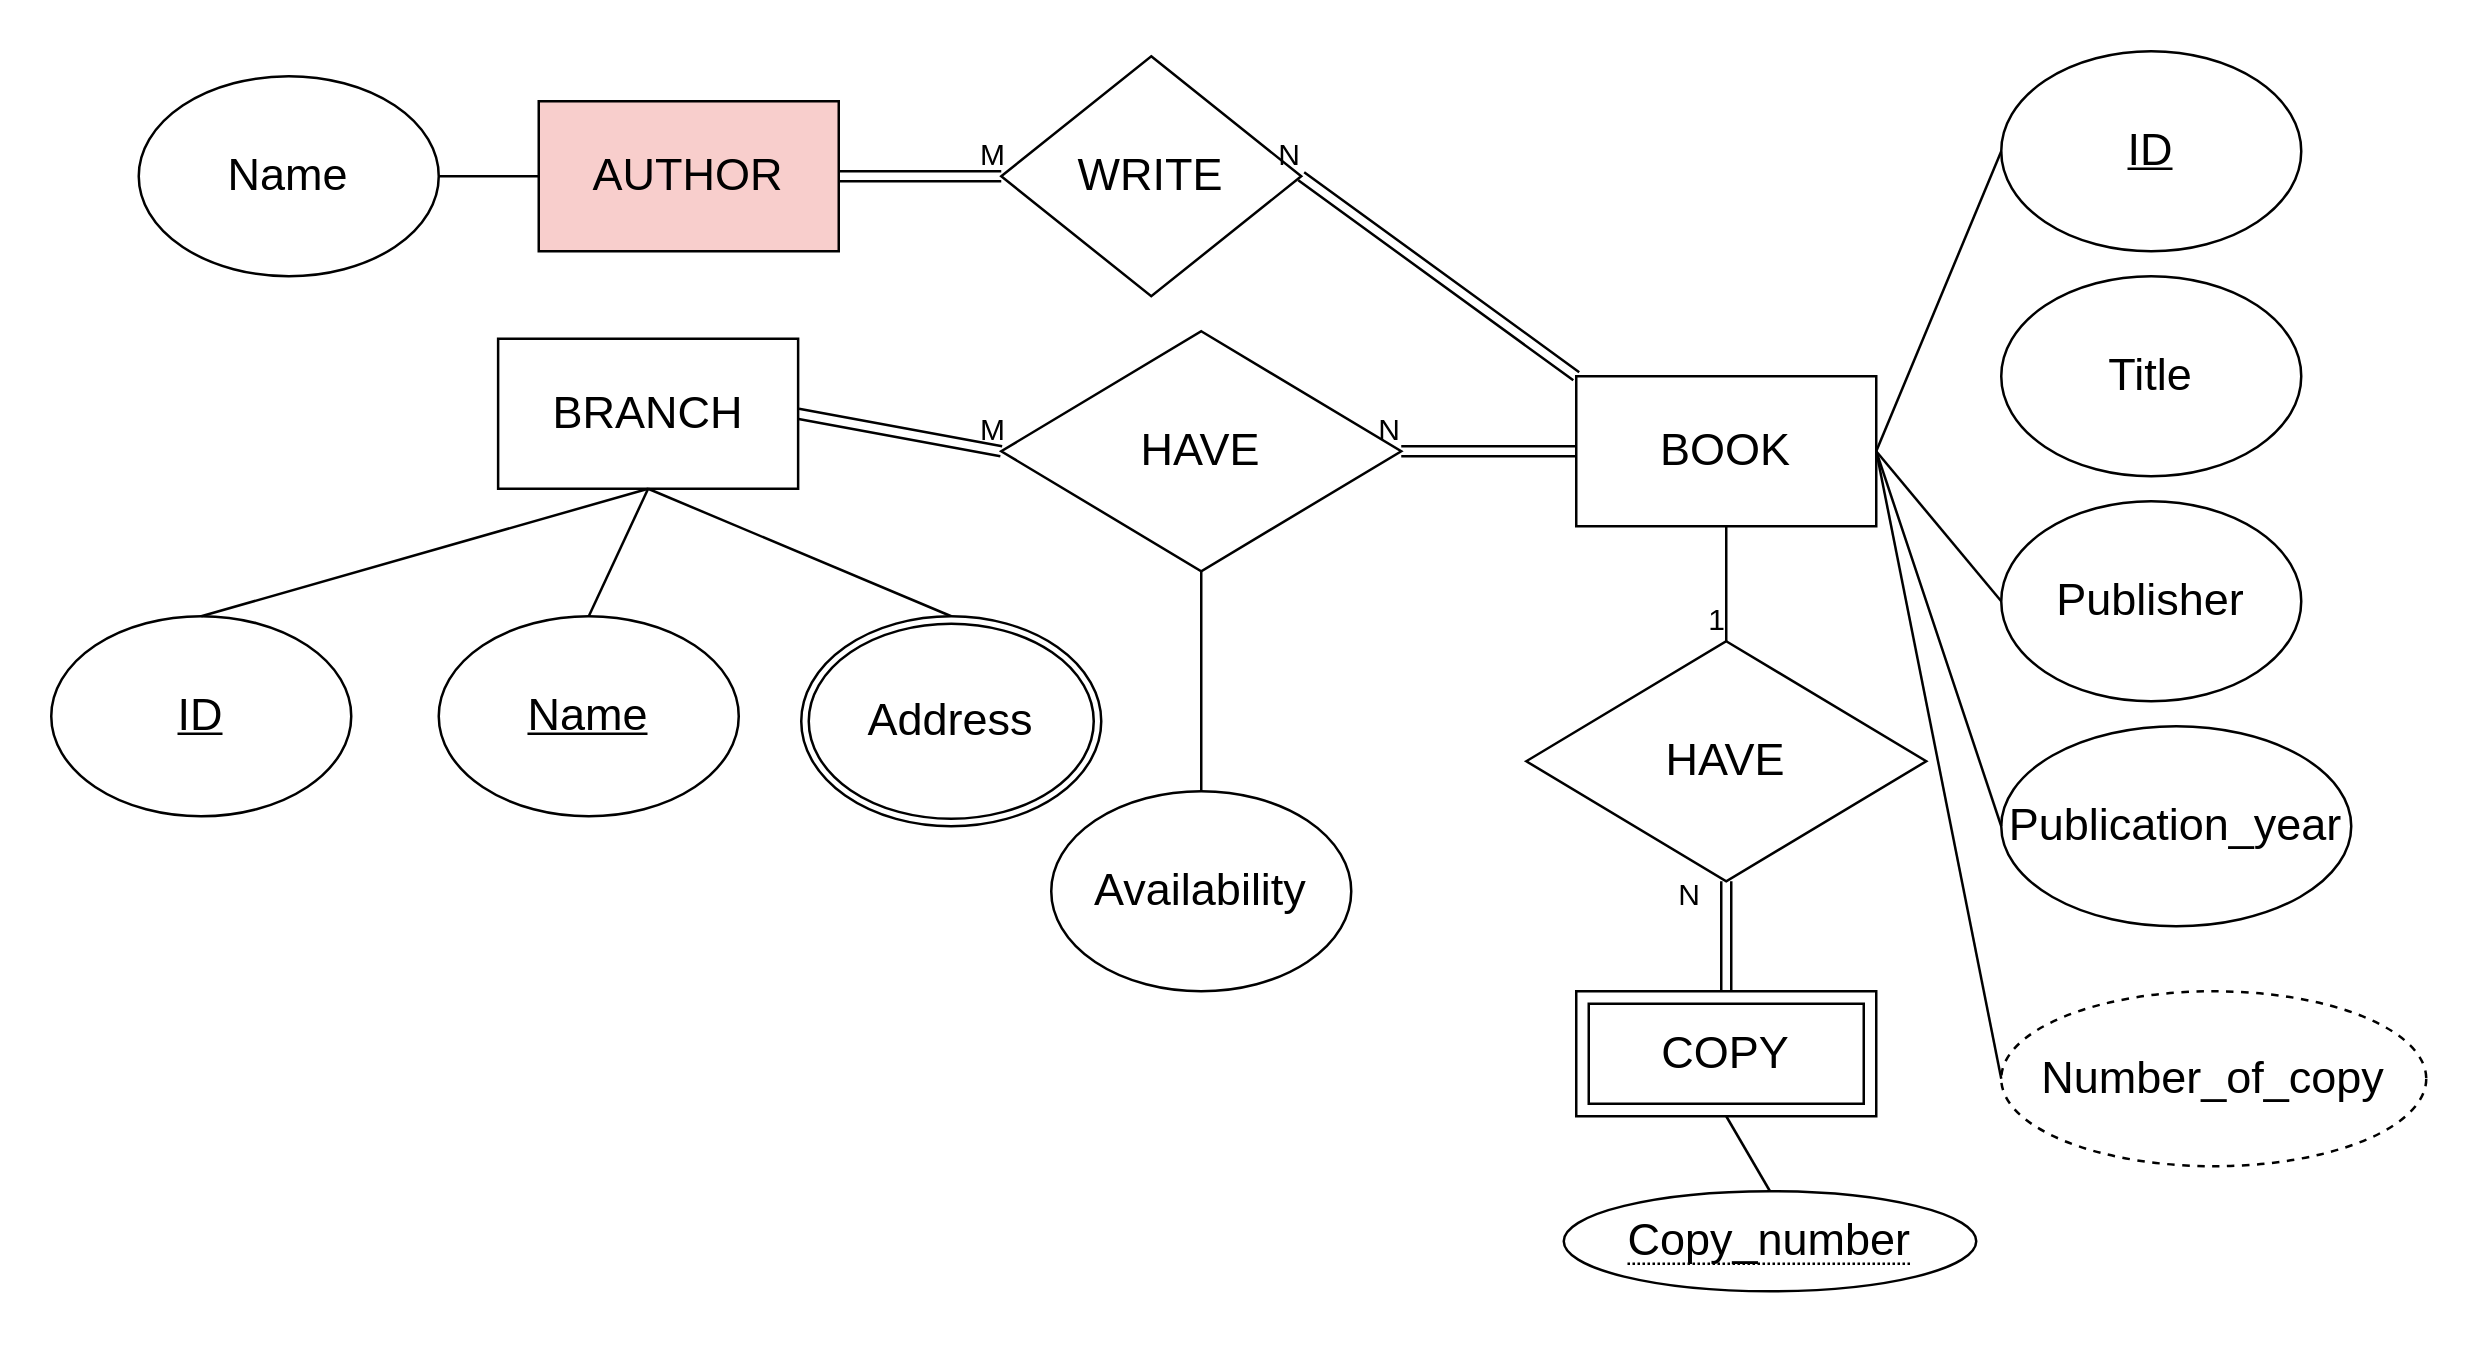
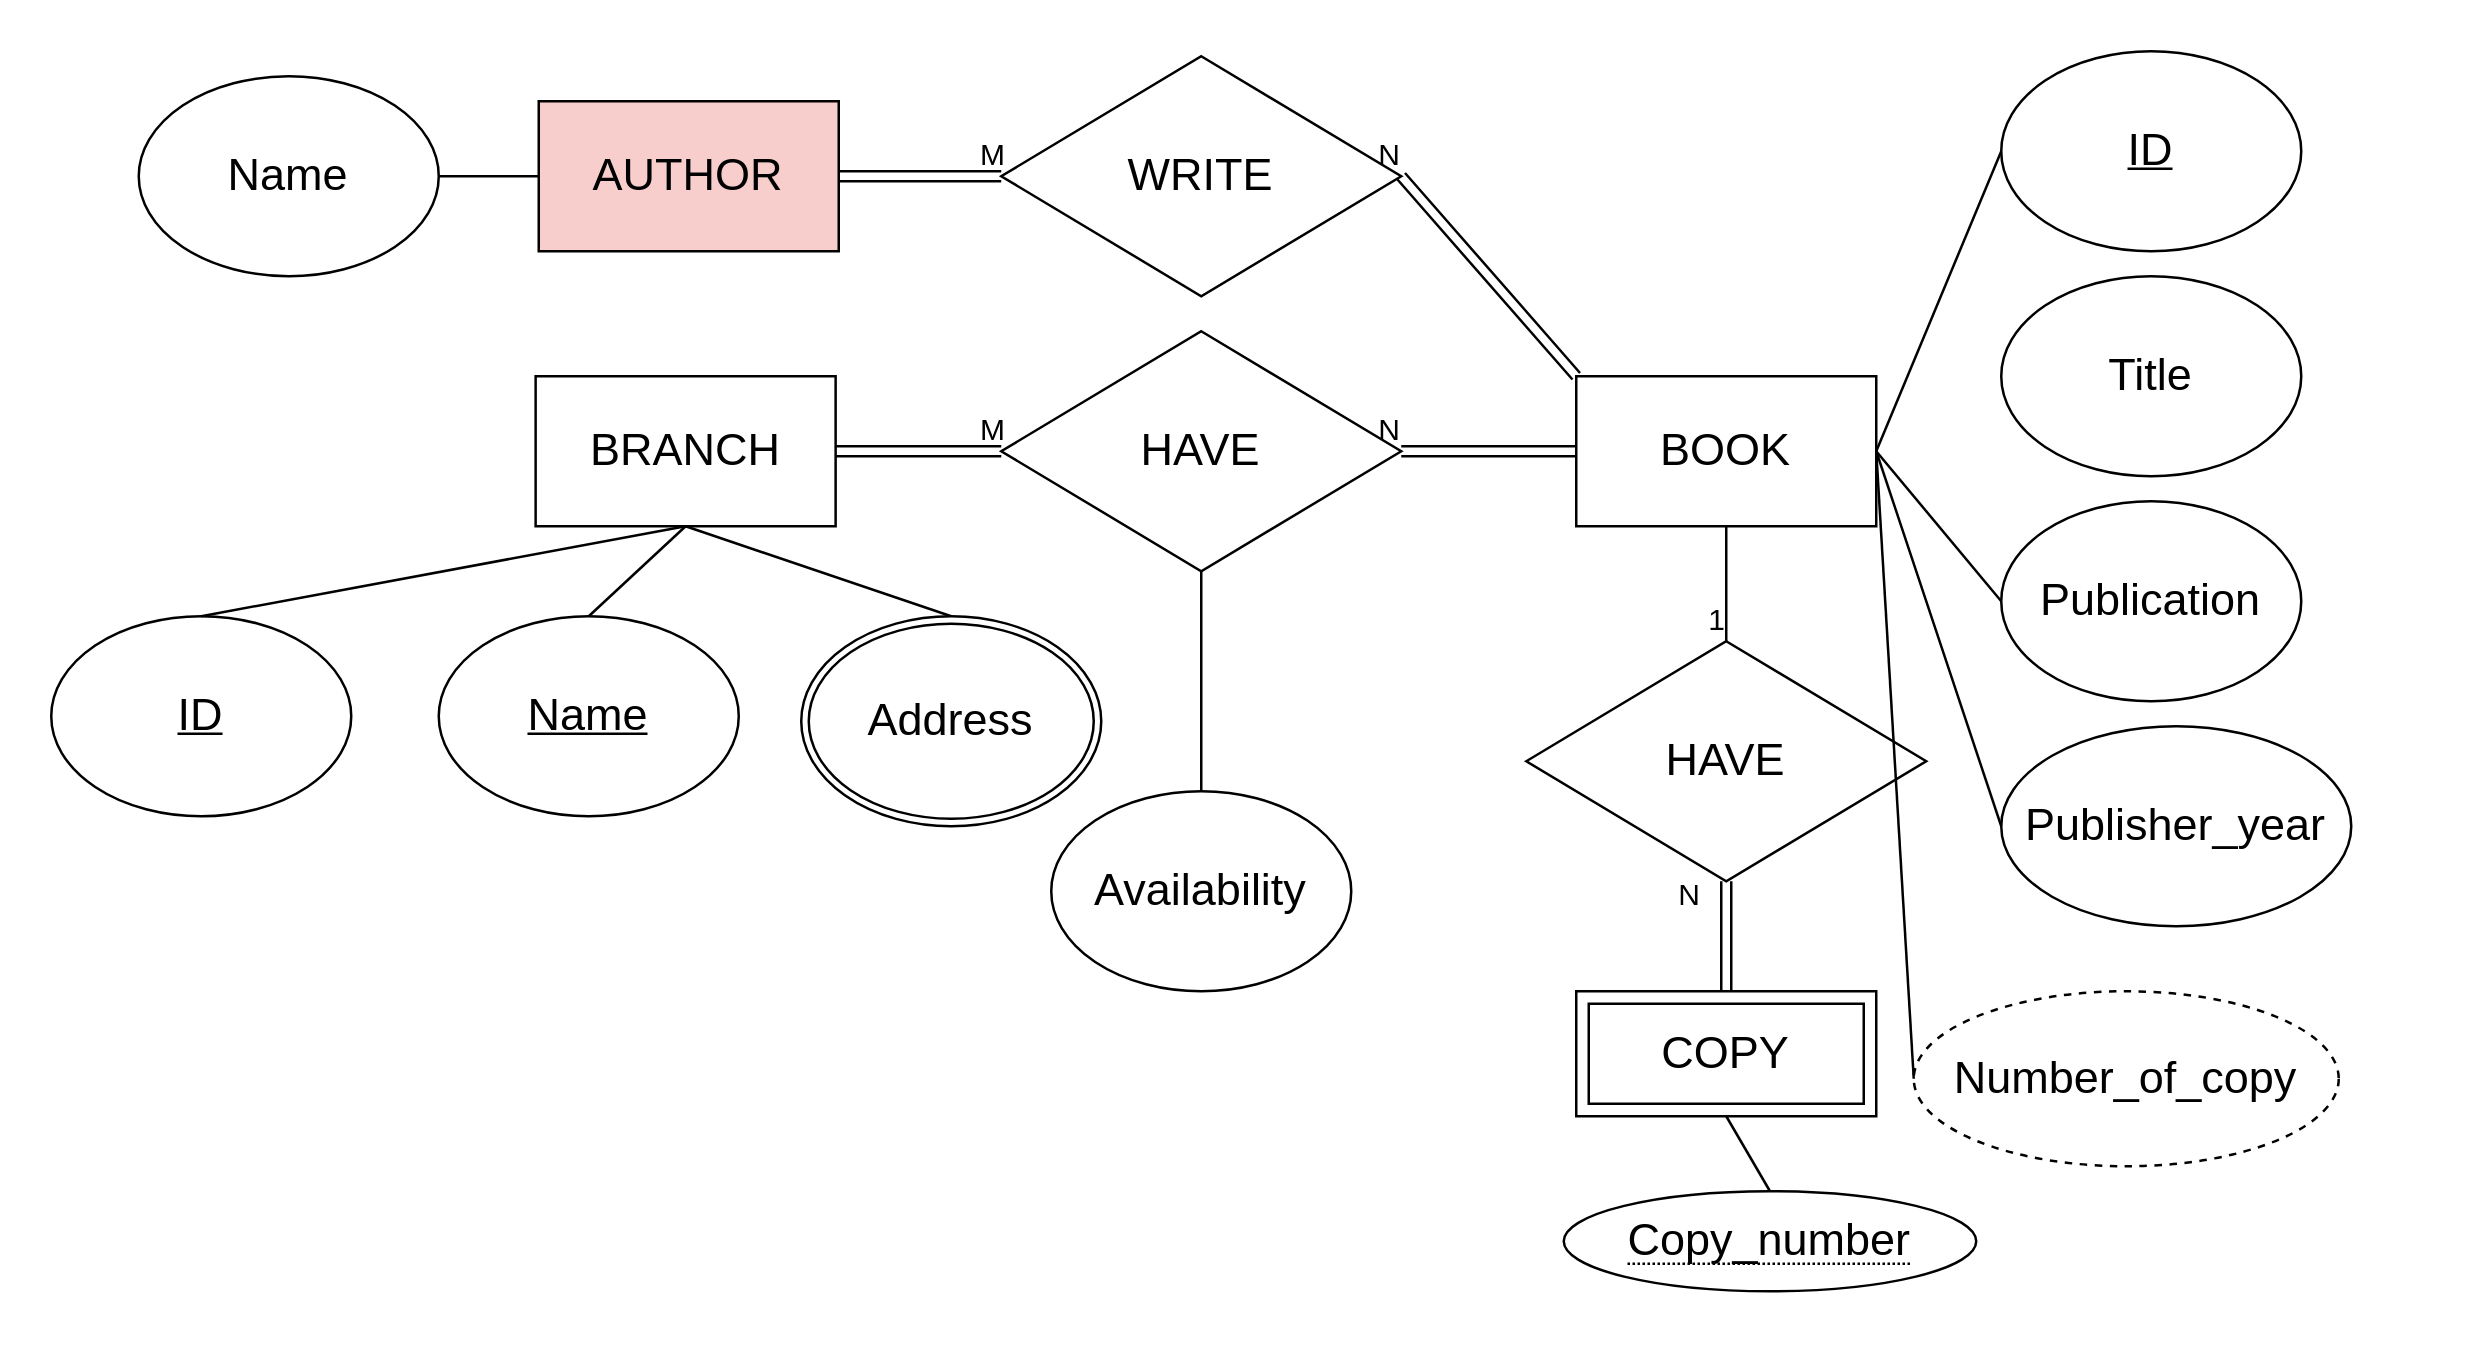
node "WRITE": size 300x240 -> 400x240
node "BRANCH": moved (648, 414) -> (686, 451)
node "Publisher": label "Publisher" -> "Publication"
node "Publication_year": label "Publication_year" -> "Publisher_year"
node "Number_of_copy": moved (2214, 1079) -> (2126, 1079)
